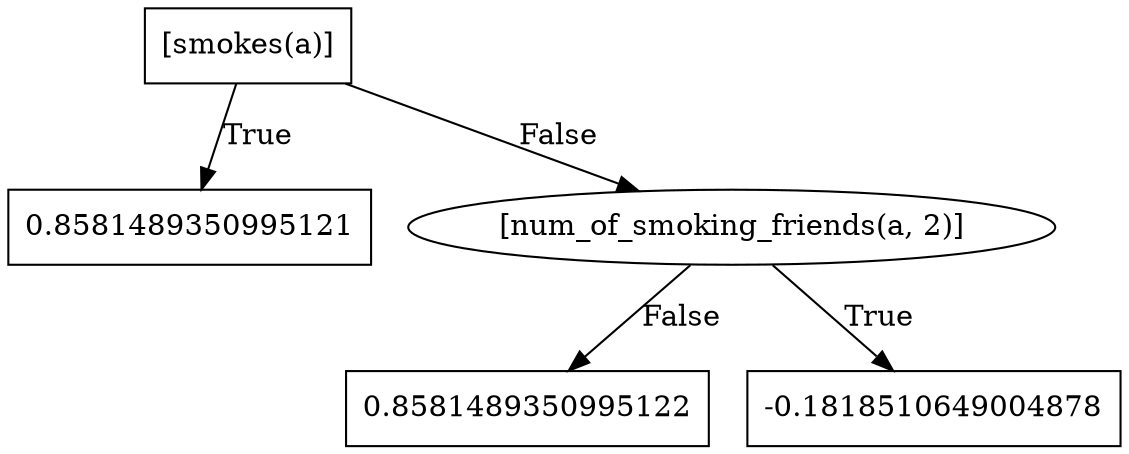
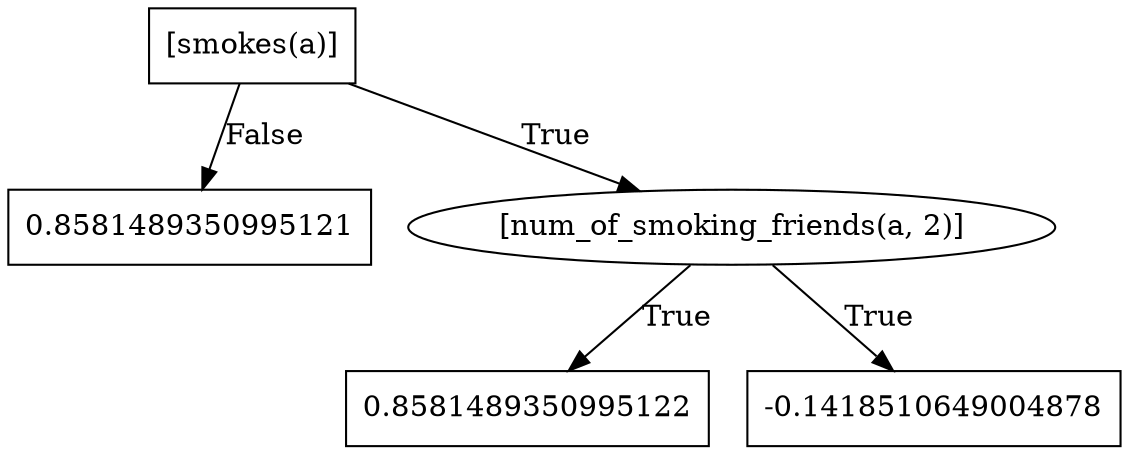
edge "[smokes(a)]" -> "0.8581489350995121": label "True" -> "False"
edge "[smokes(a)]" -> "[num_of_smoking_friends(a, 2)]": label "False" -> "True"
edge "[num_of_smoking_friends(a, 2)]" -> "0.8581489350995122": label "False" -> "True"
node "-0.1818510649004878": label "-0.1818510649004878" -> "-0.1418510649004878"
